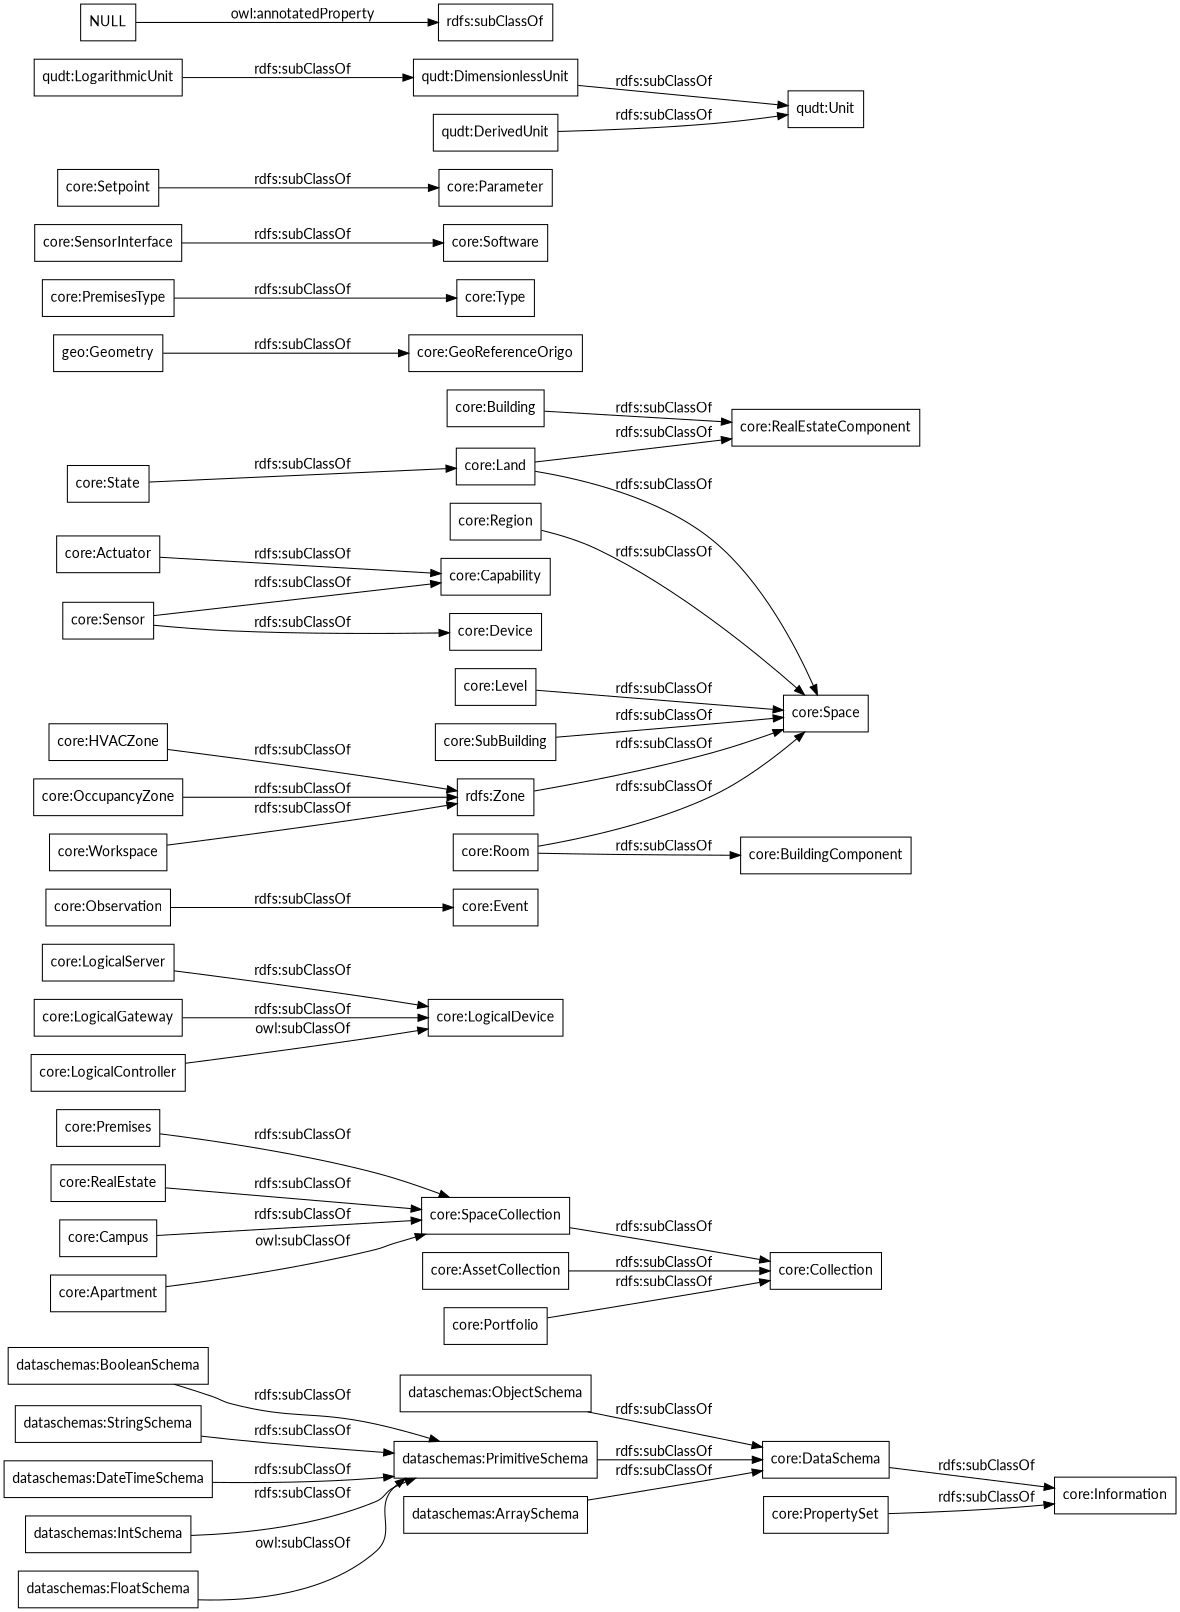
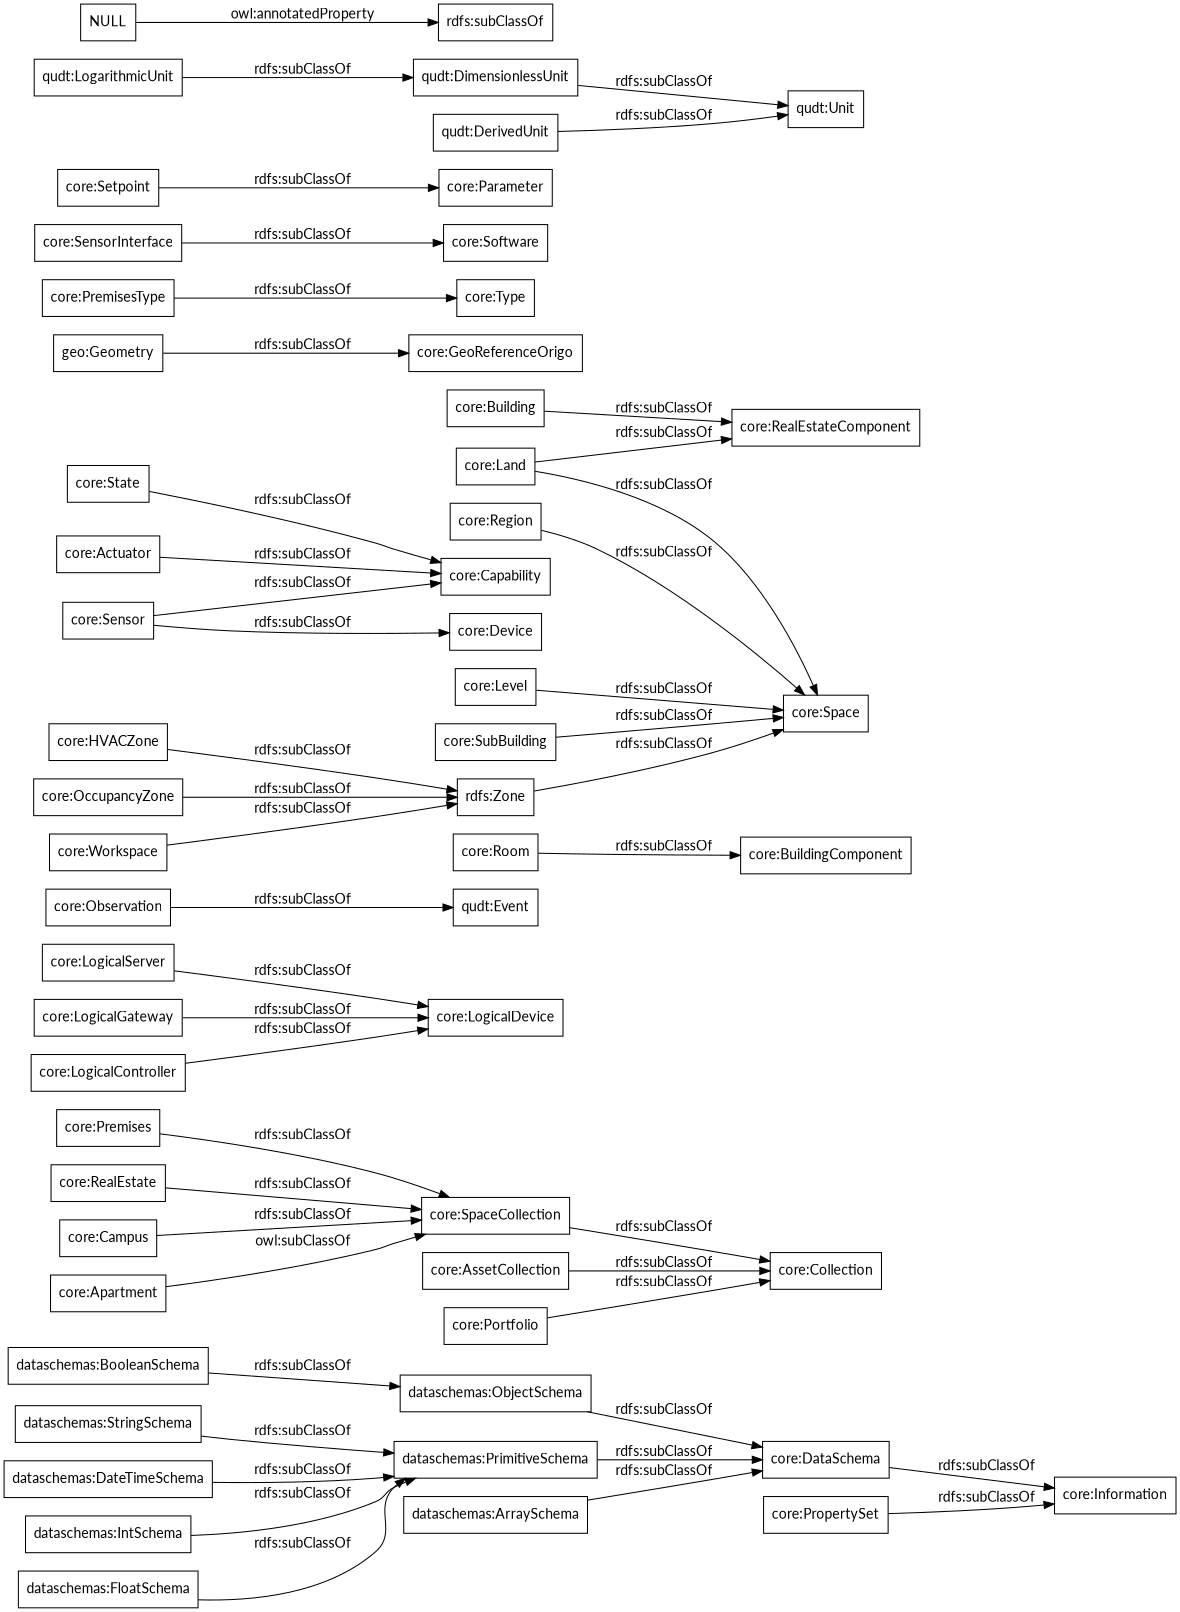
edge "core:State" -> "core:Land": now "core:State" -> "core:Capability"
edge "core:Room" -> "core:Space": removed, label "rdfs:subClassOf"
node "core:Event": label "core:Event" -> "qudt:Event"
edge "core:LogicalController" -> "core:LogicalDevice": label "owl:subClassOf" -> "rdfs:subClassOf"
edge "dataschemas:BooleanSchema" -> "dataschemas:PrimitiveSchema": now "dataschemas:BooleanSchema" -> "dataschemas:ObjectSchema"
edge "dataschemas:FloatSchema" -> "dataschemas:PrimitiveSchema": label "owl:subClassOf" -> "rdfs:subClassOf"
